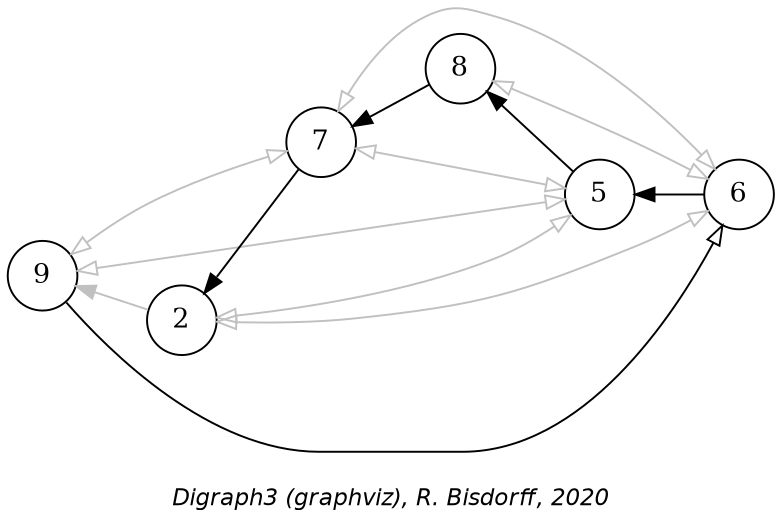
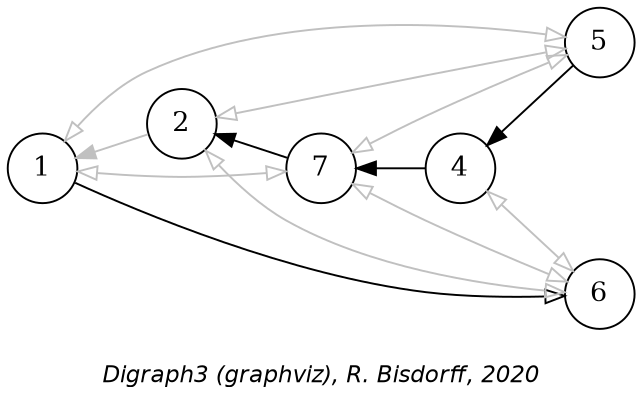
node "8": label "8" -> "4"
edge "6" -> "5": removed
node "9": label "9" -> "1"
